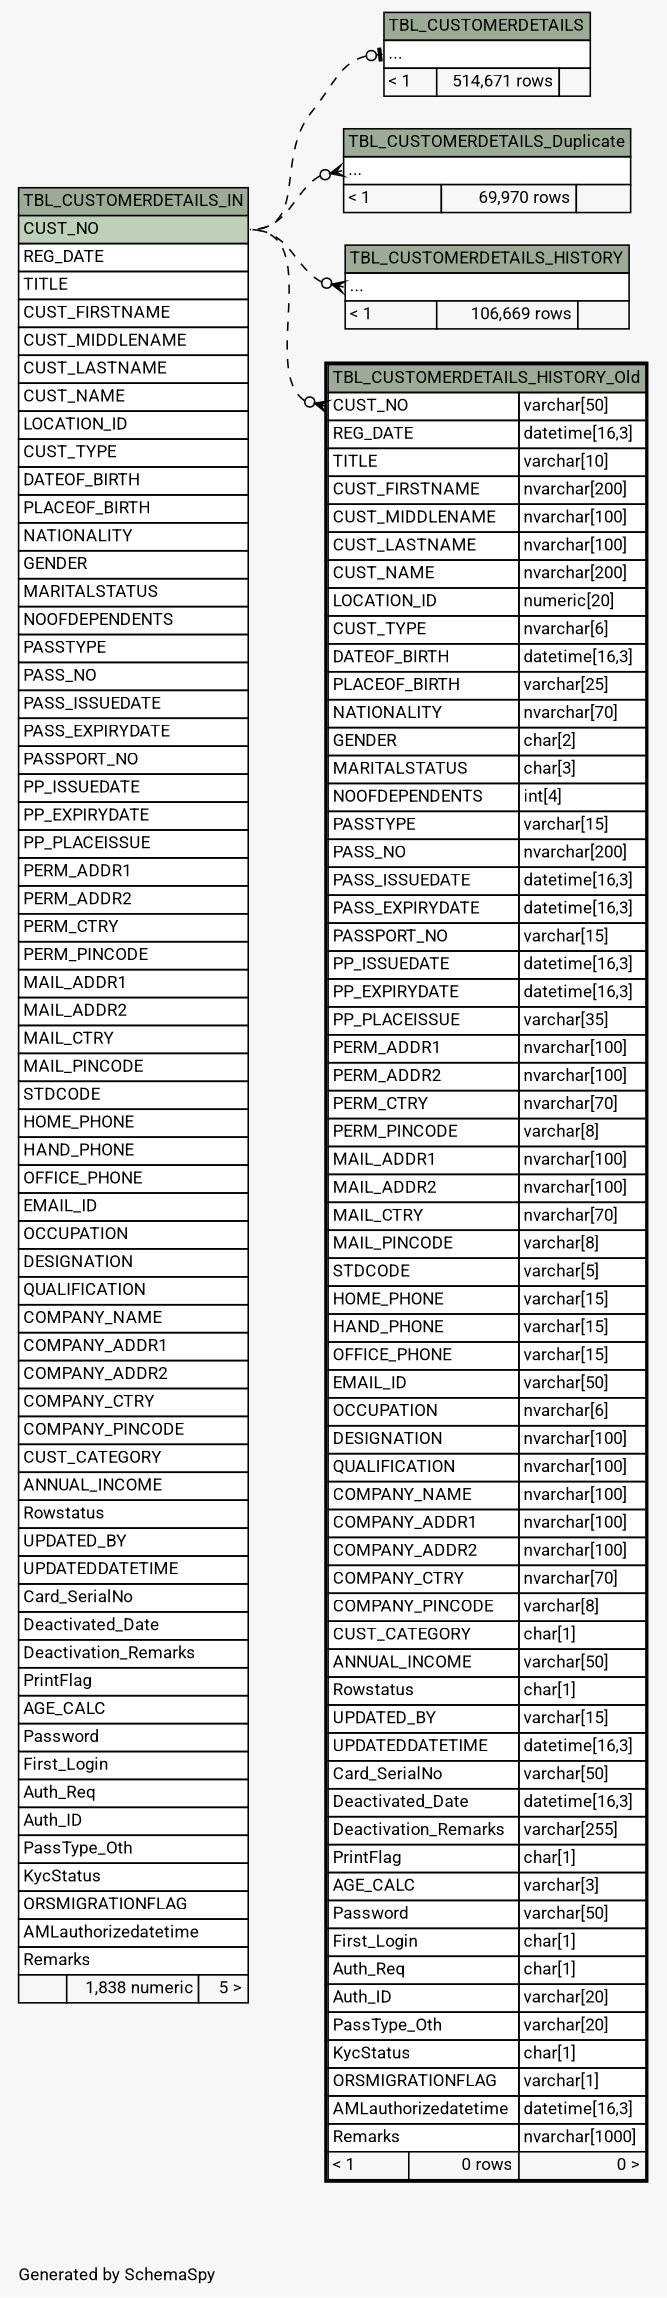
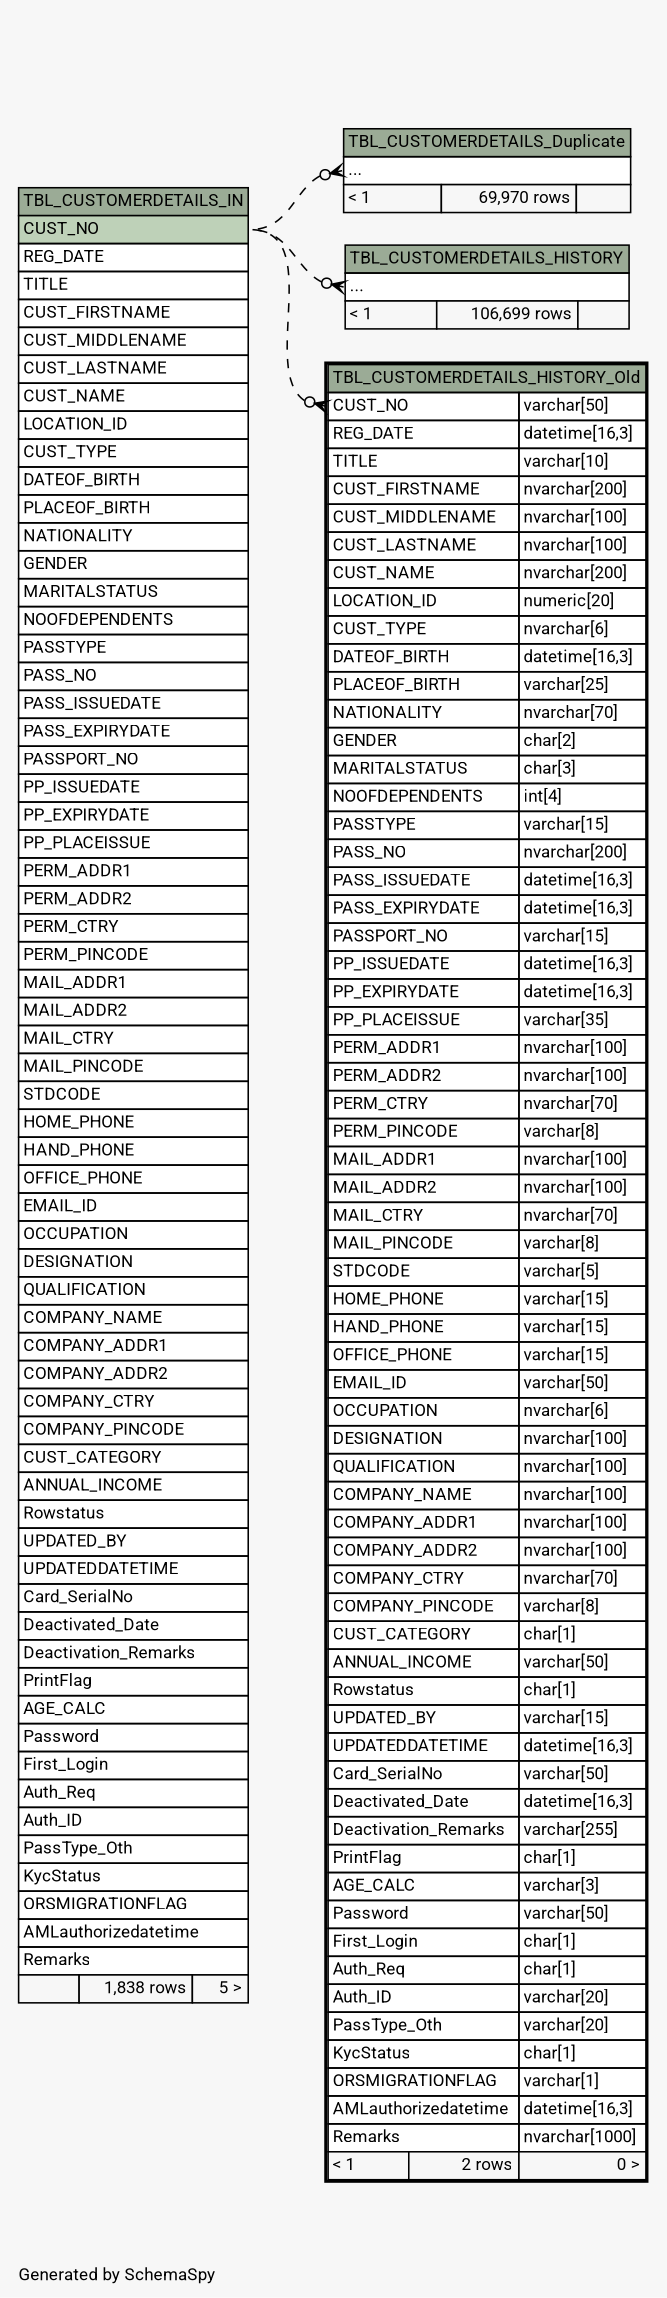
node "TBL_CUSTOMERDETAILS": removed
node "TBL_CUSTOMERDETAILS_HISTORY": text "106,669 rows" -> "106,699 rows"
node "TBL_CUSTOMERDETAILS_IN": text "1,838 numeric" -> "1,838 rows"
node "TBL_CUSTOMERDETAILS_HISTORY_Old": text "0 rows" -> "2 rows"
